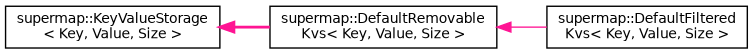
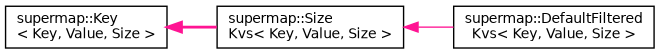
node "supermap::KeyValueStorage < Key, Value, Size >": label "supermap::KeyValueStorage < Key, Value, Size >" -> "supermap::Key < Key, Value, Size >"
node "supermap::DefaultRemovable Kvs< Key, Value, Size >": label "supermap::DefaultRemovable Kvs< Key, Value, Size >" -> "supermap::Size Kvs< Key, Value, Size >"
